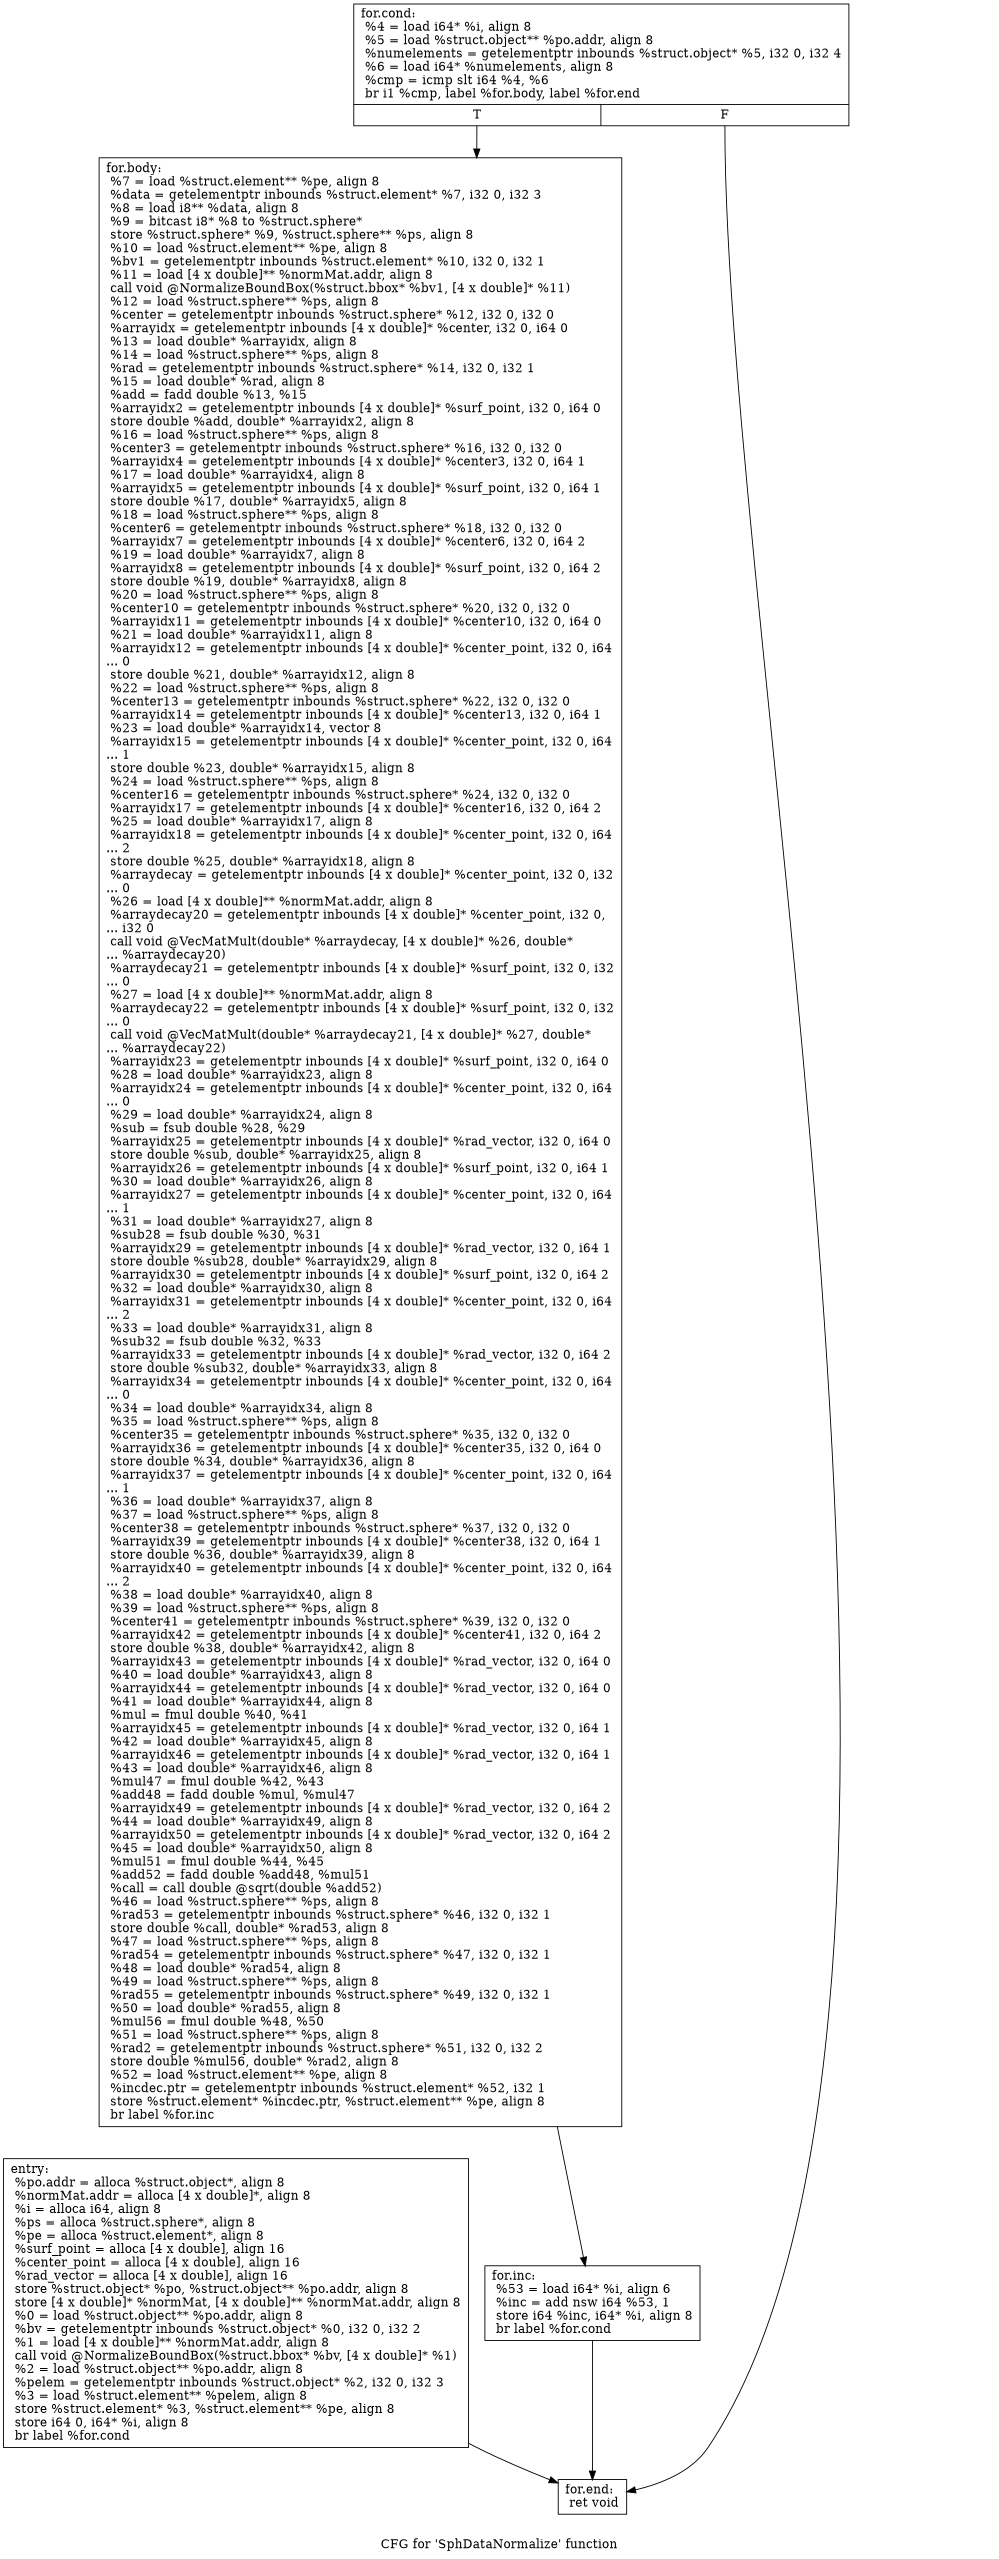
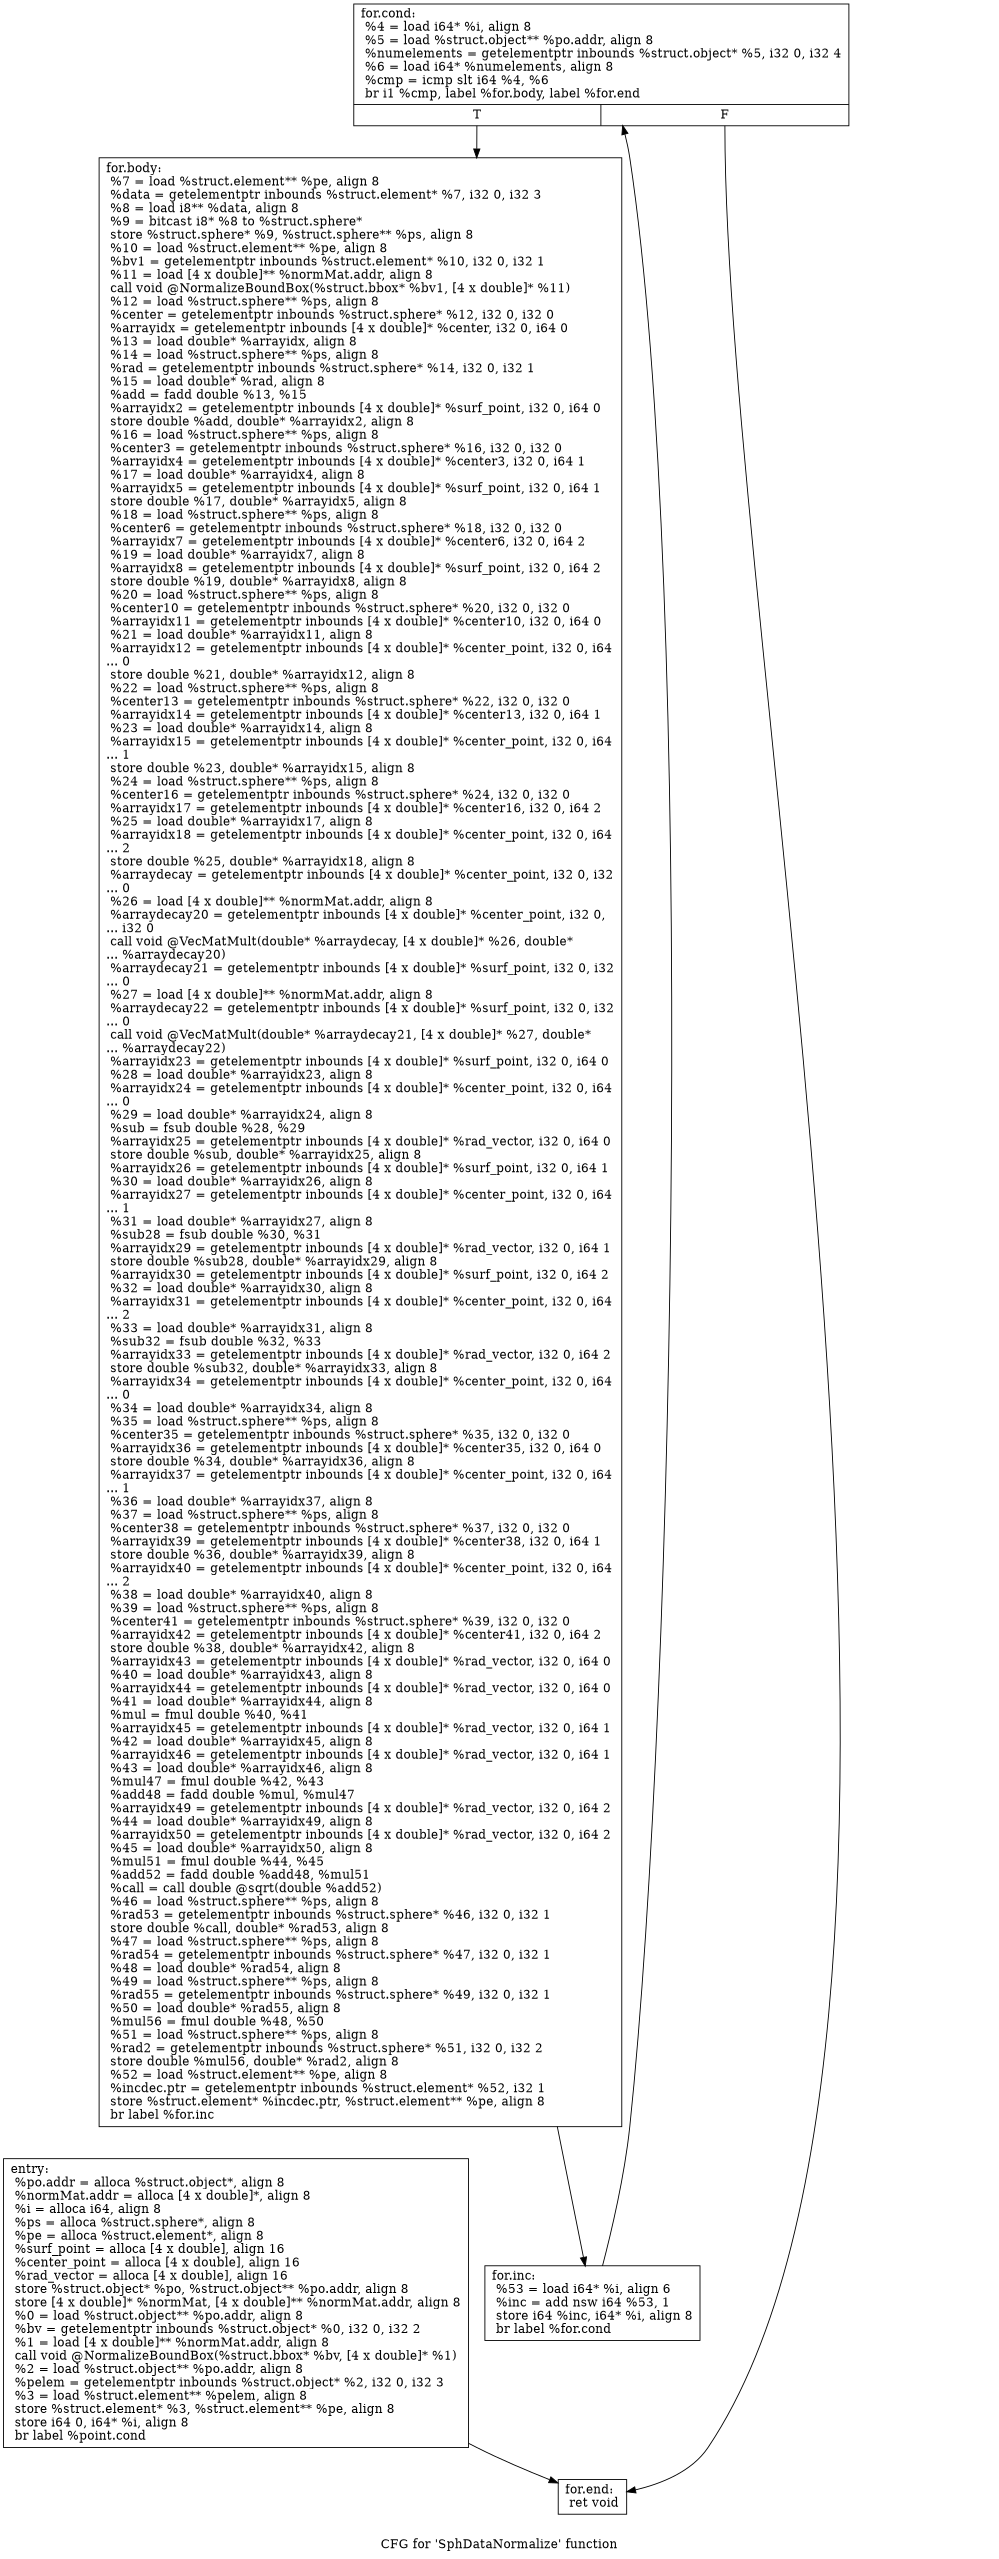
node "for.body:": text "%23 = load double* %arrayidx14, vector 8" -> "%23 = load double* %arrayidx14, align 8"
edge "for.inc:" -> "for.end:": now "for.inc:" -> "for.cond:"
node "entry:": text "br label %for.cond" -> "br label %point.cond"
